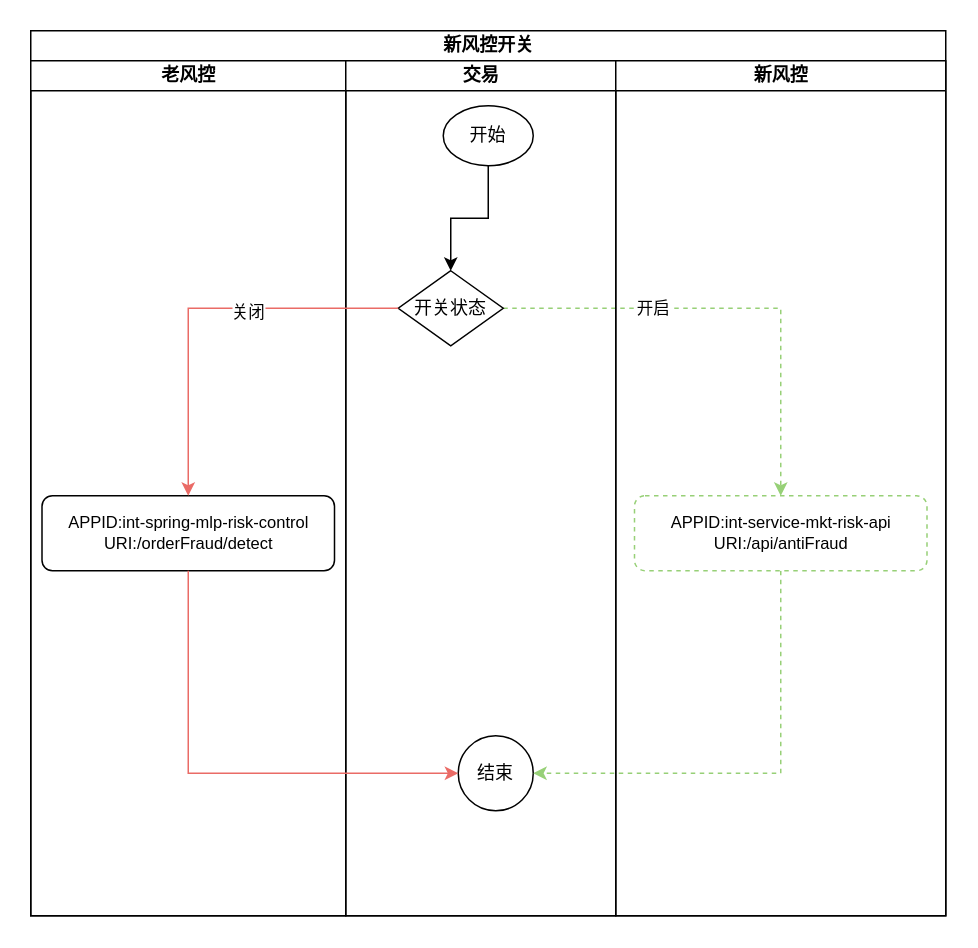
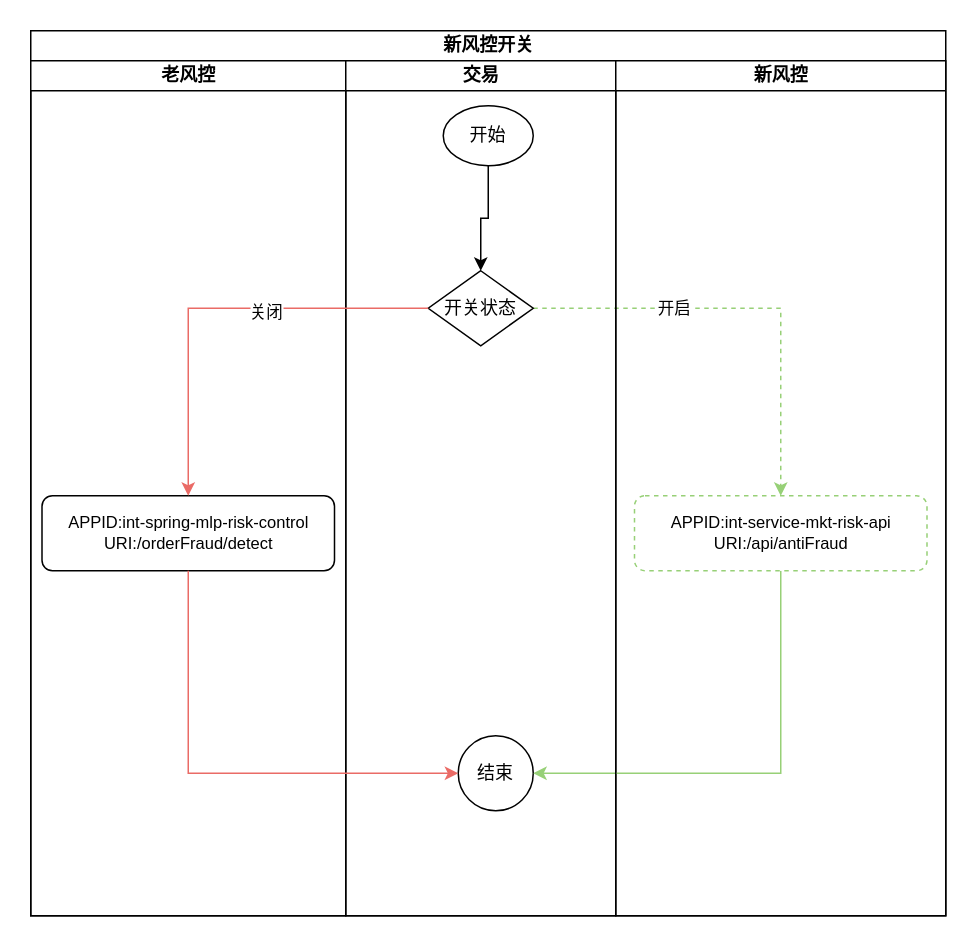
node "开关状态": moved (451, 308) -> (481, 308)
edge "APPID:int-service-mkt-risk-api URI:/api/antiFraud" -> "结束": style dashed -> solid
